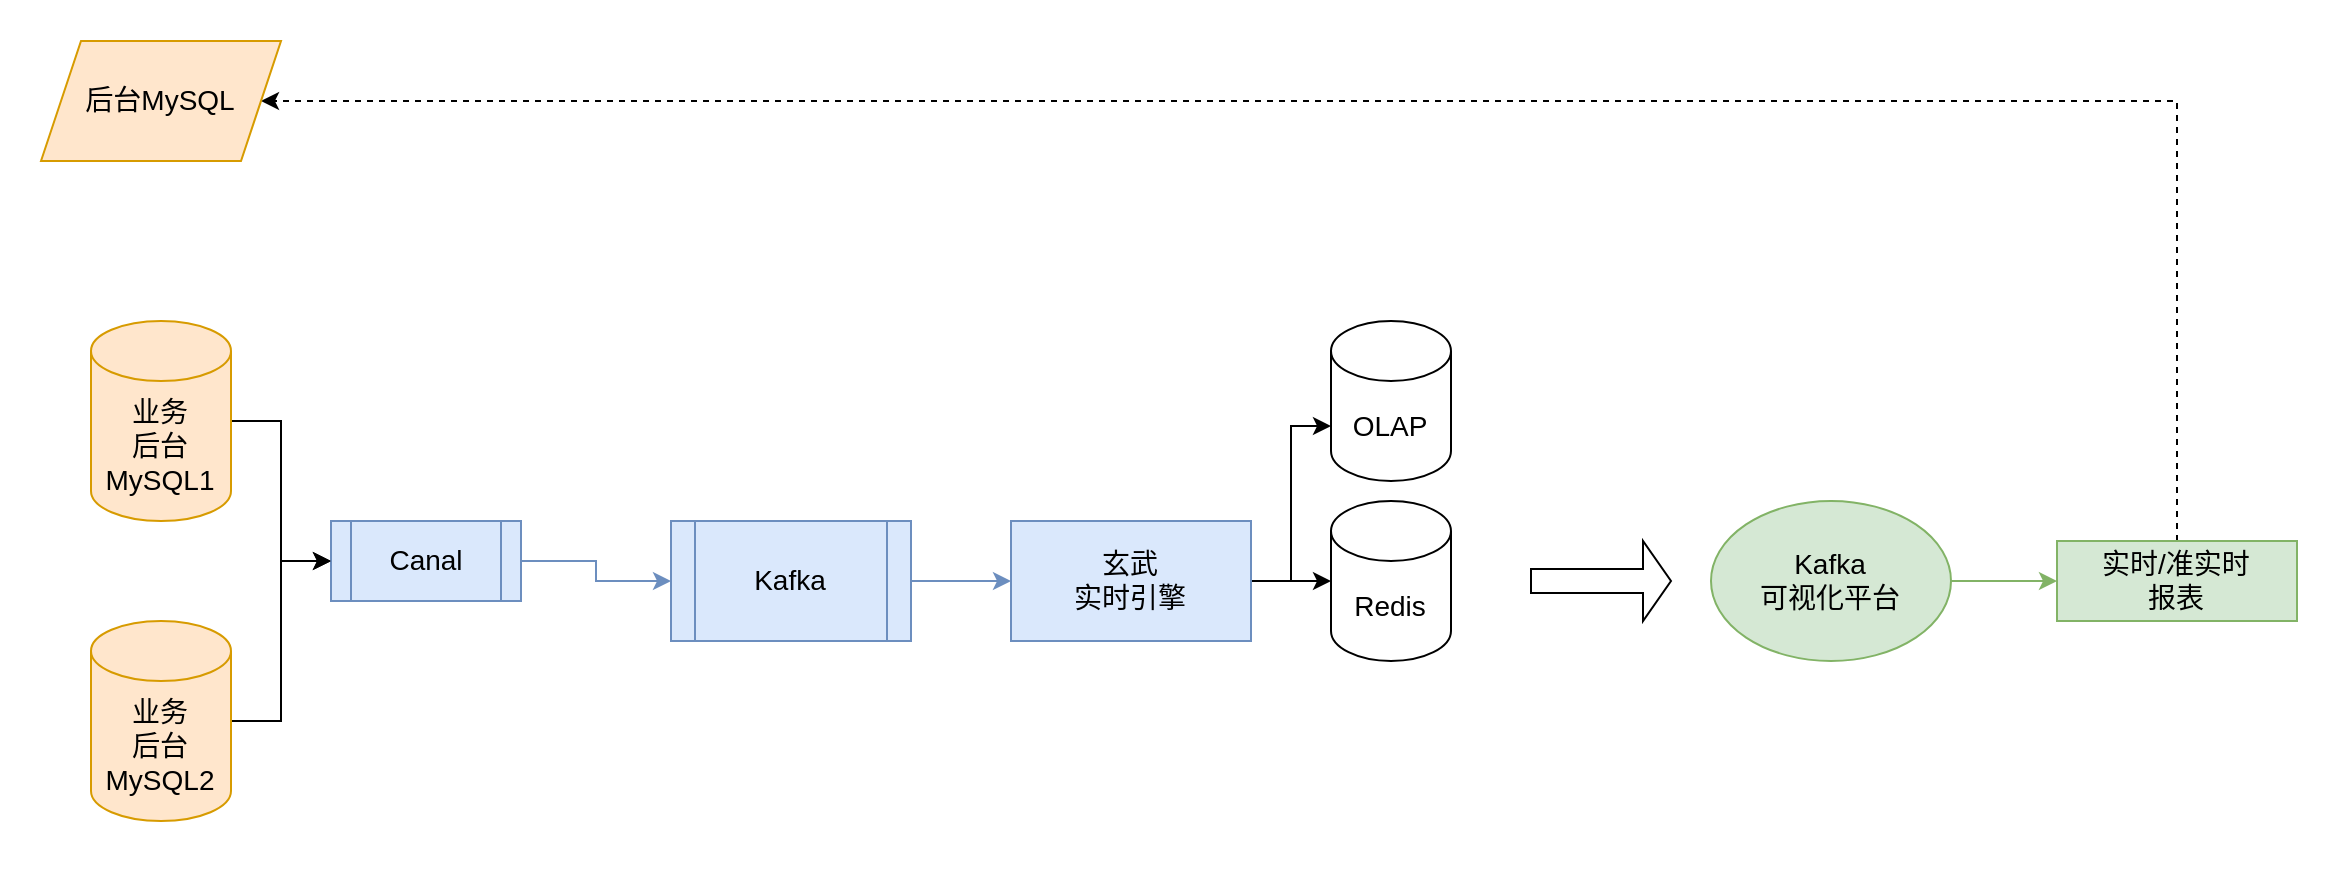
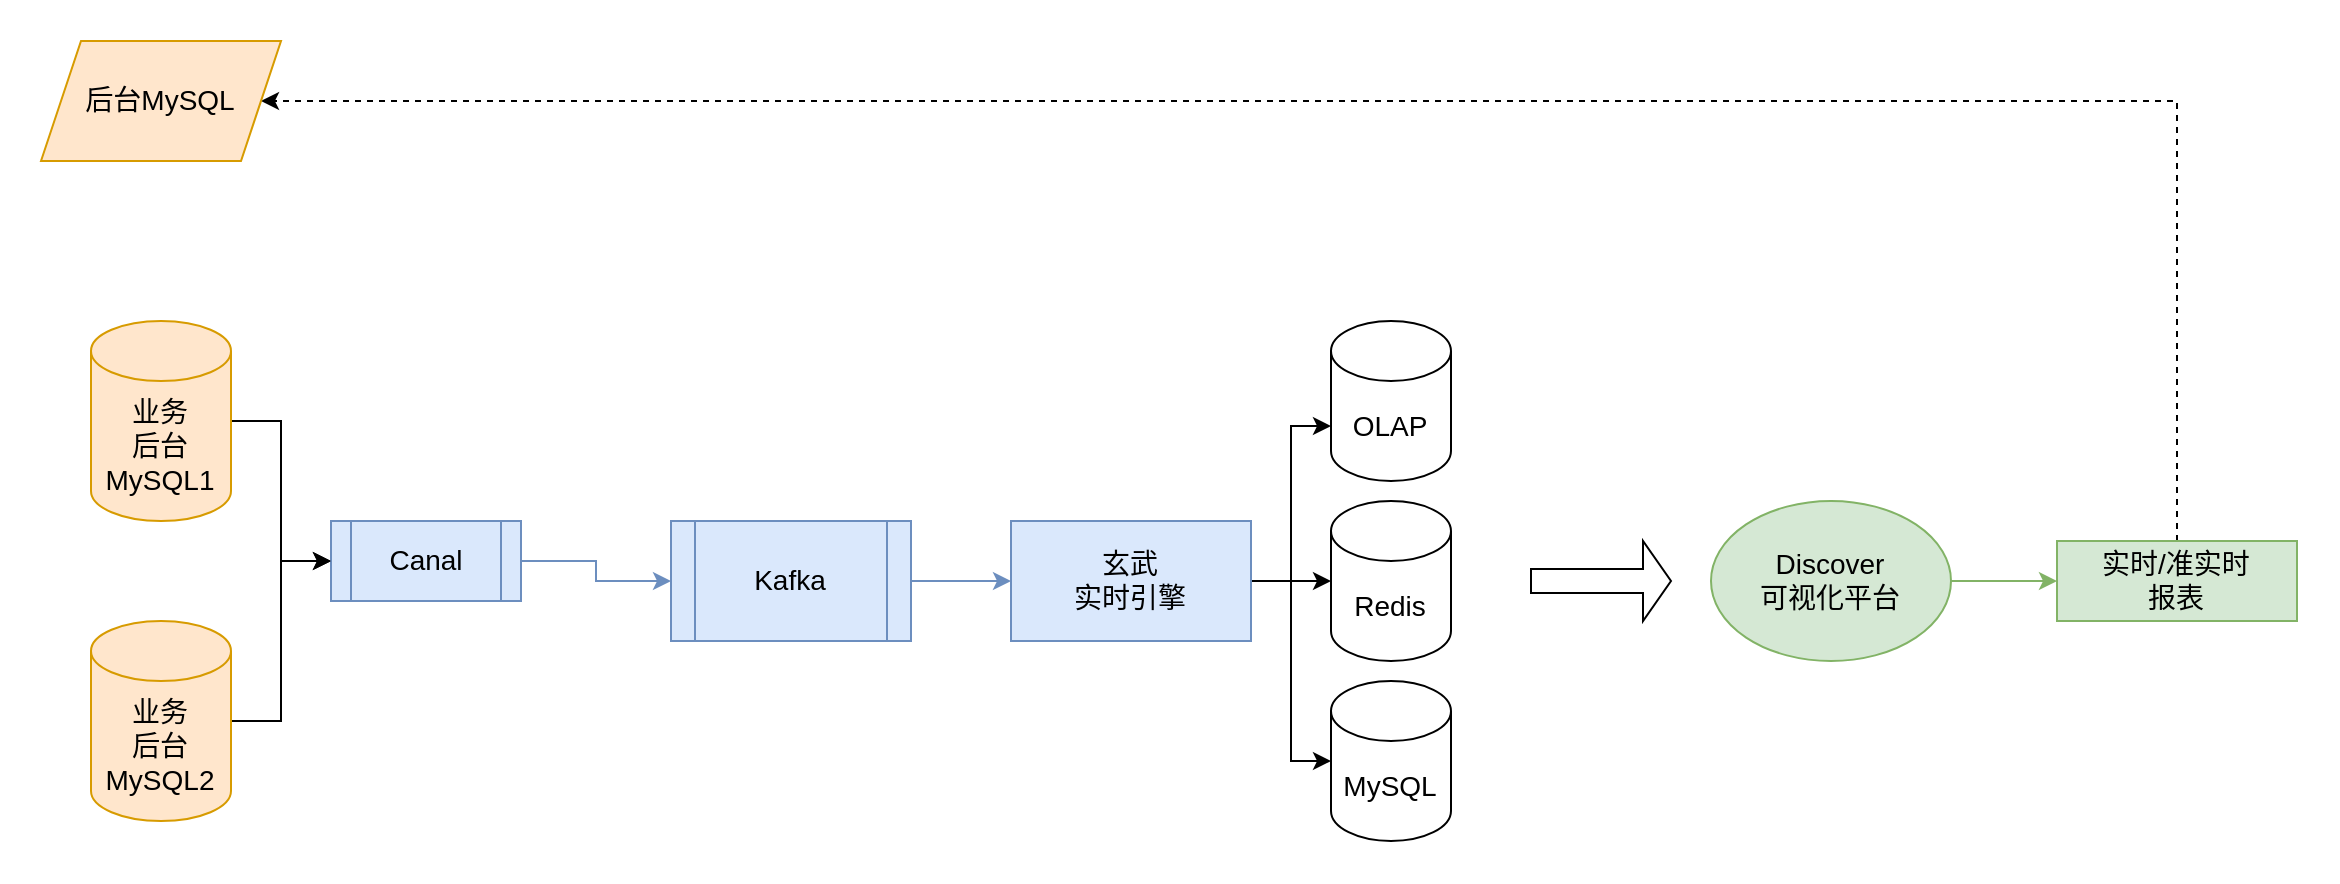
node "Kafka 可视化平台": label "Kafka 可视化平台" -> "Discover 可视化平台"
edge "玄武 实时引擎" -> "MySQL": added
node "MySQL": added
